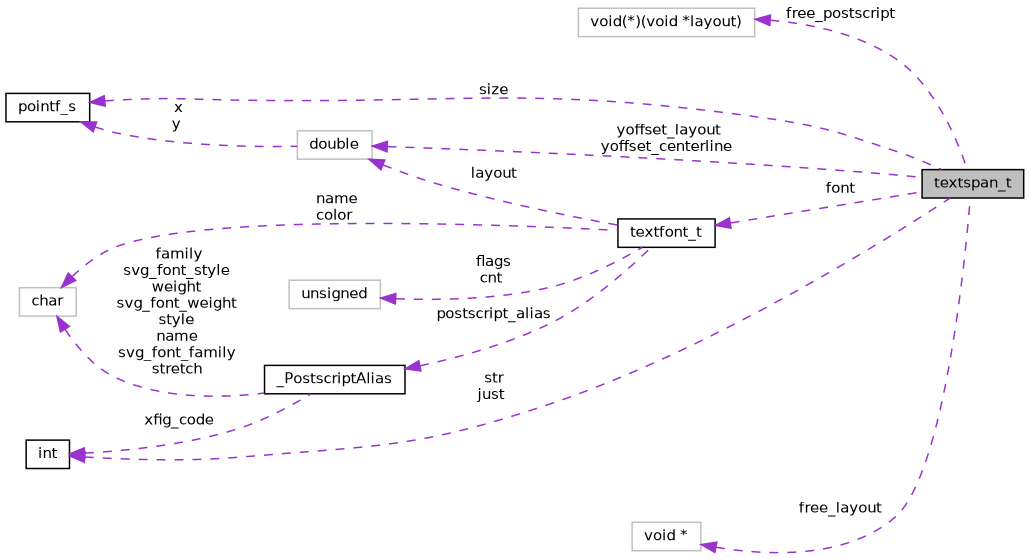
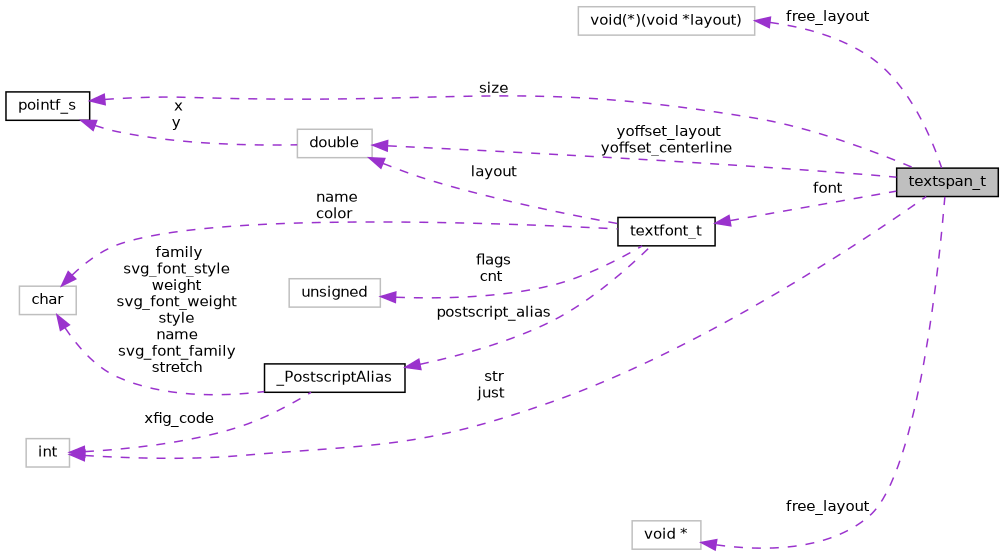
edge "textspan_t" -> "void(*)(void *layout)": label " free_postscript" -> " free_layout"
node "int": color black -> grey75
